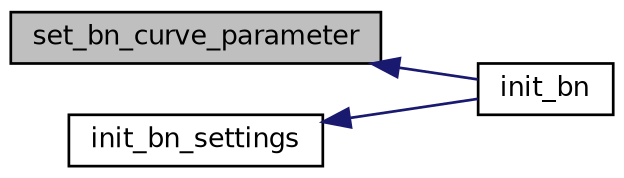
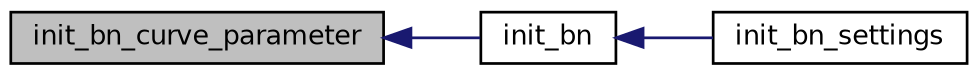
node "set_bn_curve_parameter": label "set_bn_curve_parameter" -> "init_bn_curve_parameter"
edge "init_bn" -> "init_bn_settings": reversed
